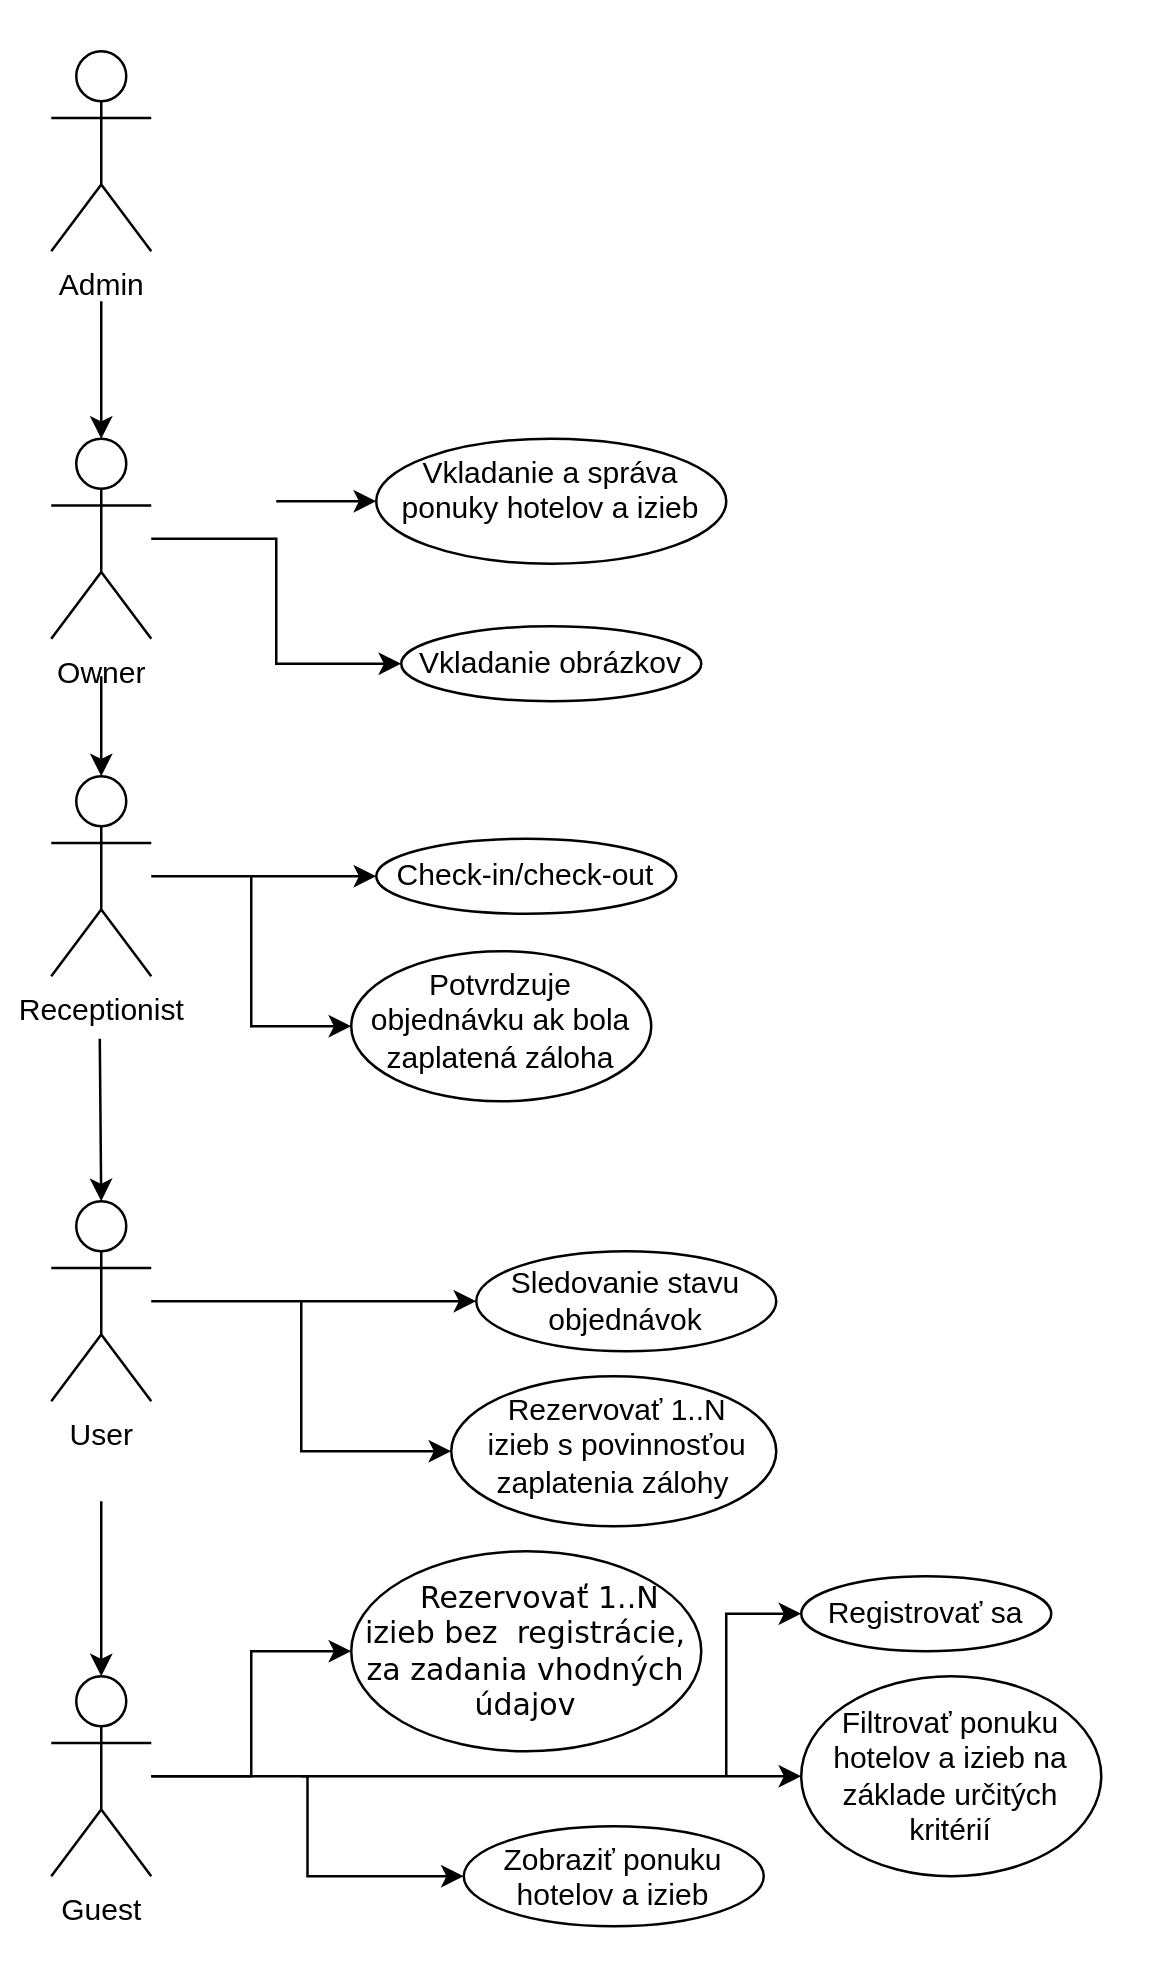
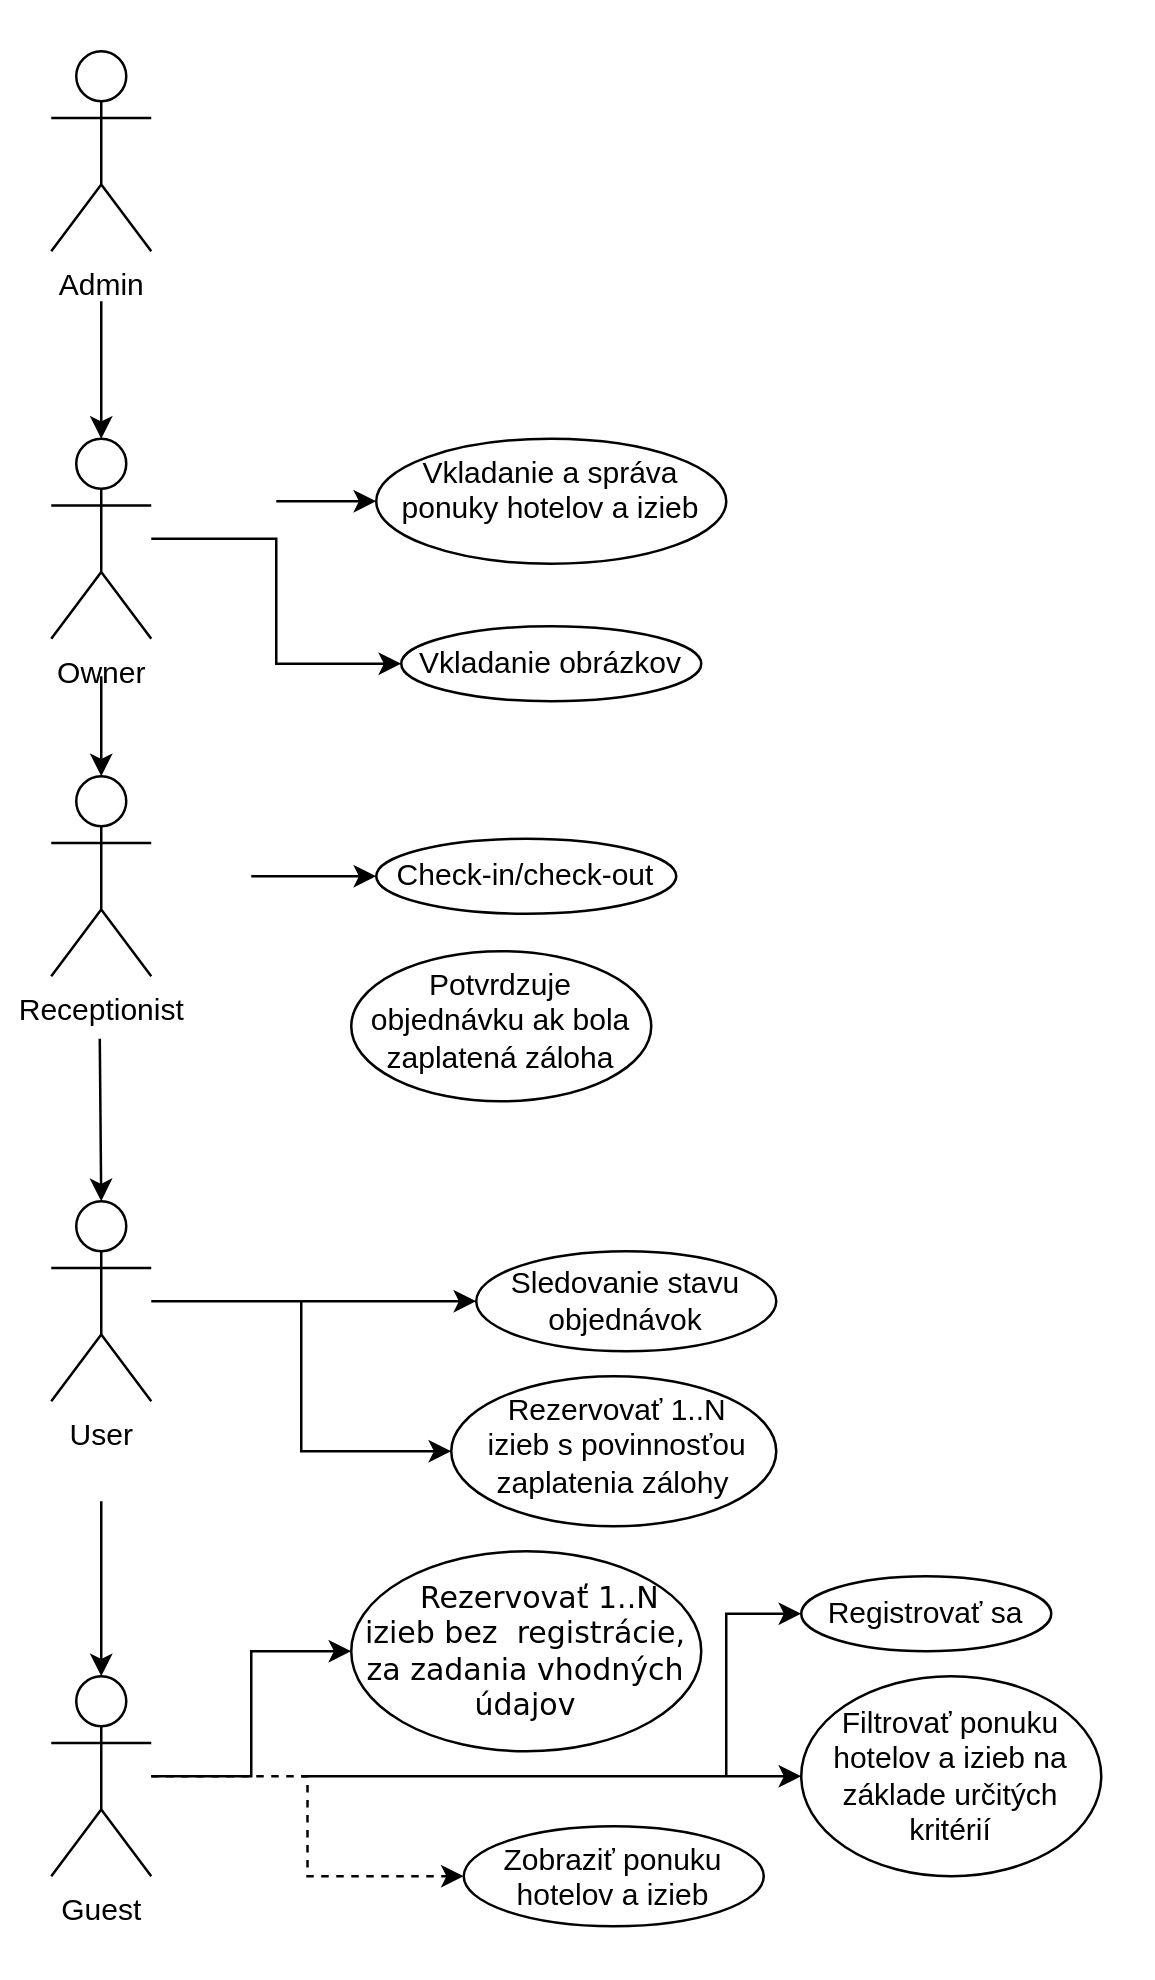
edge "Receptionist" -> "Potvrdzuje objednávku ak bola zaplatená záloha": removed
edge "Guest" -> "Zobraziť ponuku hotelov a izieb": style solid -> dashed
